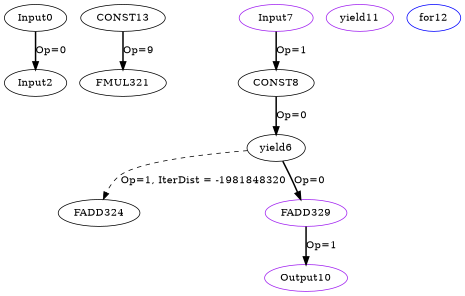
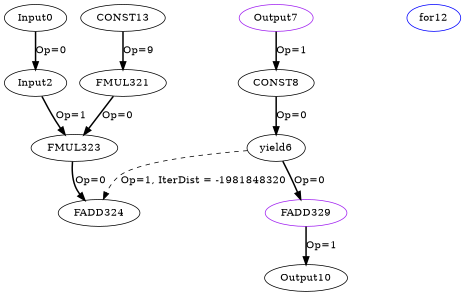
node "Input7": label "Input7" -> "Output7"
node "yield11": removed
node "FMUL323": added
node "Output10": color purple -> black
